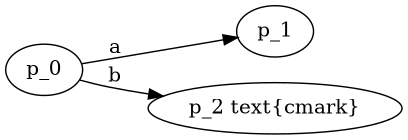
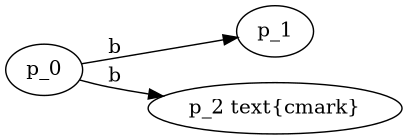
edge "p_0" -> "p_1": label "a" -> "b"
